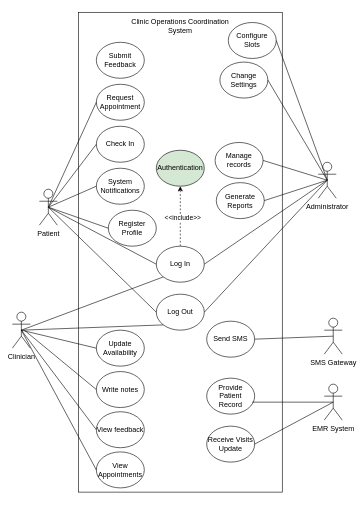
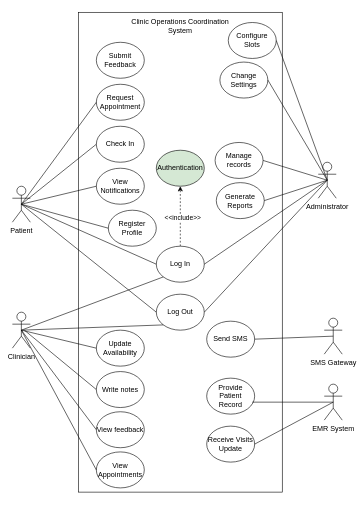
node "System Notifications": label "System Notifications" -> "View Notifications"
node "Patient": moved (48, 207) -> (21, 204)
